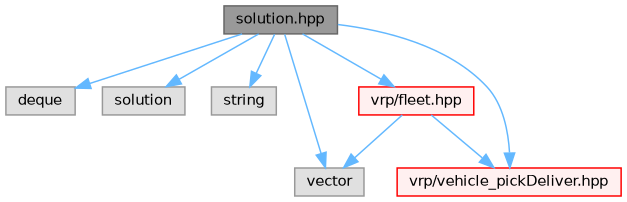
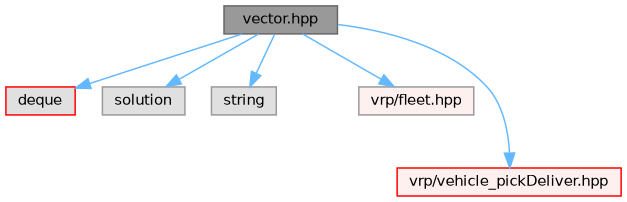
node "solution.hpp": label "solution.hpp" -> "vector.hpp"
node "deque": color grey60 -> red
node "vrp/fleet.hpp": color red -> grey60
edge "vrp/fleet.hpp" -> "vrp/vehicle_pickDeliver.hpp": removed
node "vector": removed
